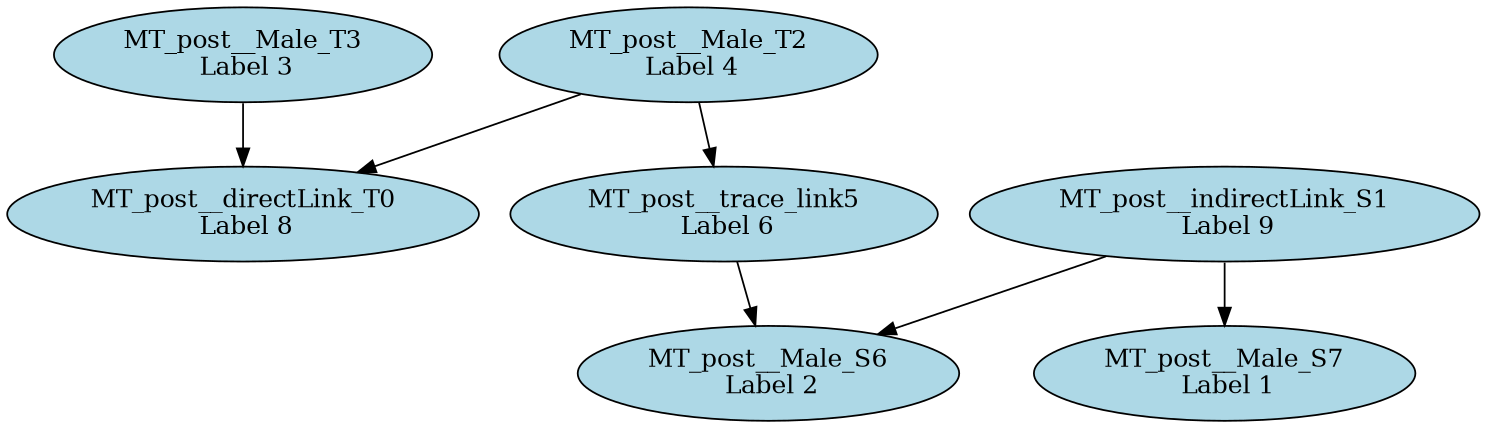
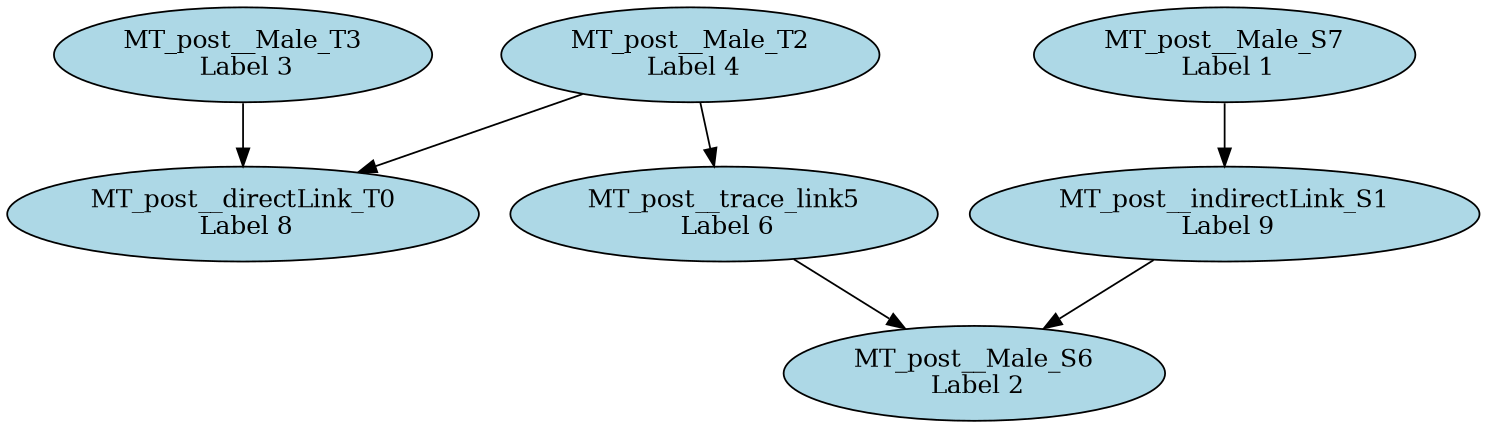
edge "MT_post__indirectLink_S1 Label 9" -> "MT_post__Male_S7 Label 1": reversed
